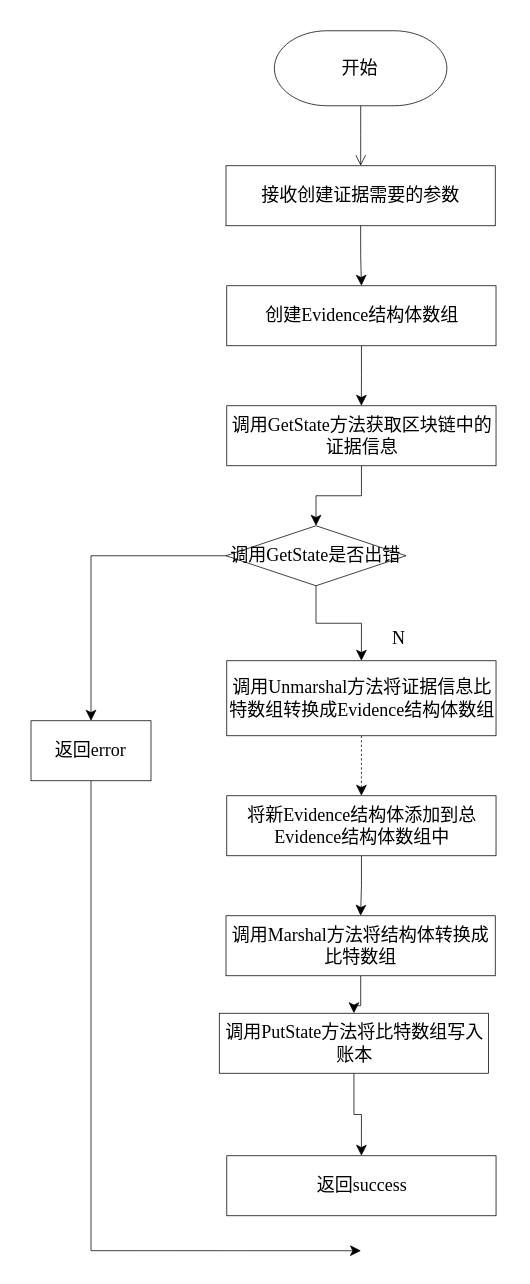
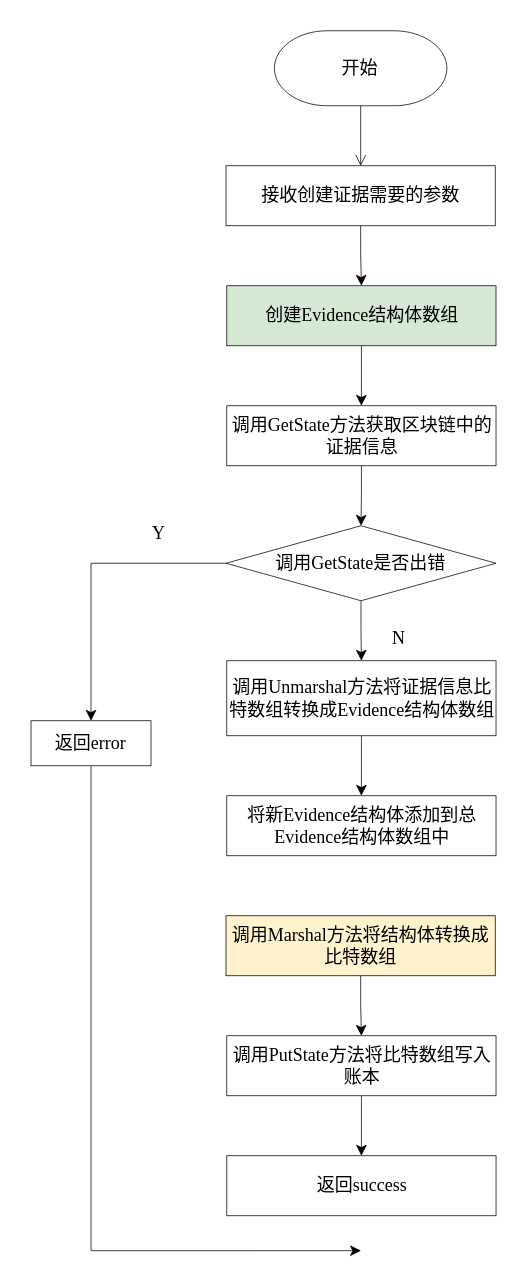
node "创建Evidence结构体数组": fillcolor #ffffff -> #d5e8d4
node "Y": added
node "调用GetState是否出错": size 180x60 -> 270x75
node "返回error": size 120x60 -> 120x45
edge "调用Unmarshal方法将证据信息比特数组转换成Evidence结构体数组" -> "将新Evidence结构体添加到总Evidence结构体数组中": style dashed -> solid
edge "将新Evidence结构体添加到总Evidence结构体数组中" -> "调用Marshal方法将结构体转换成比特数组": removed
node "调用Marshal方法将结构体转换成比特数组": fillcolor #ffffff -> #fff2cc
node "调用PutState方法将比特数组写入账本": moved (354, 1043) -> (361, 1066)
